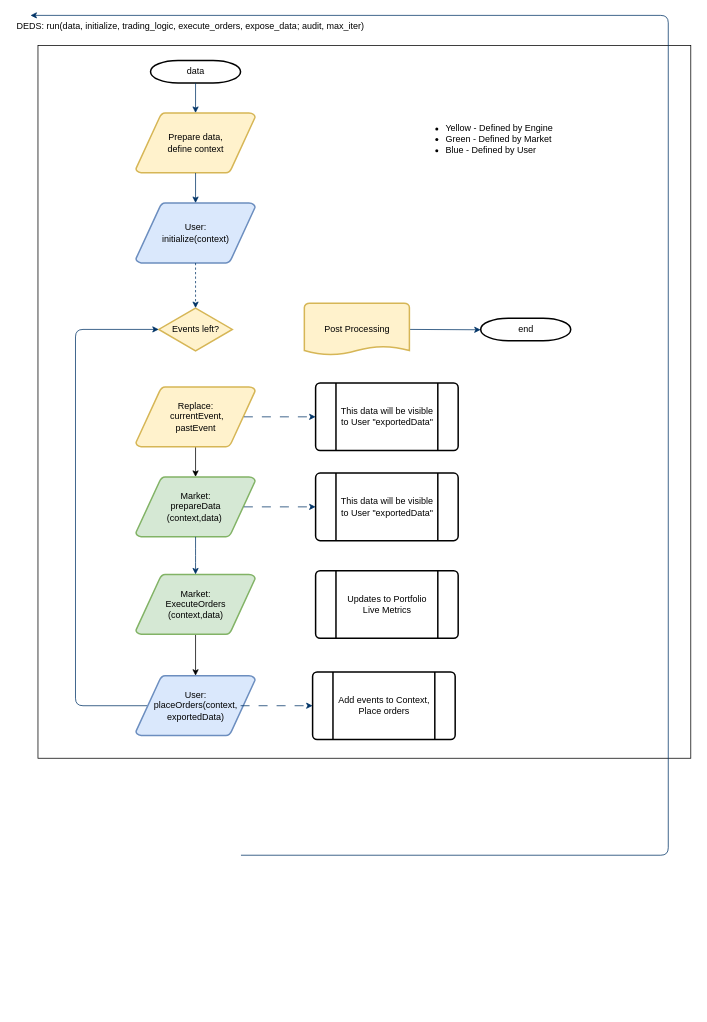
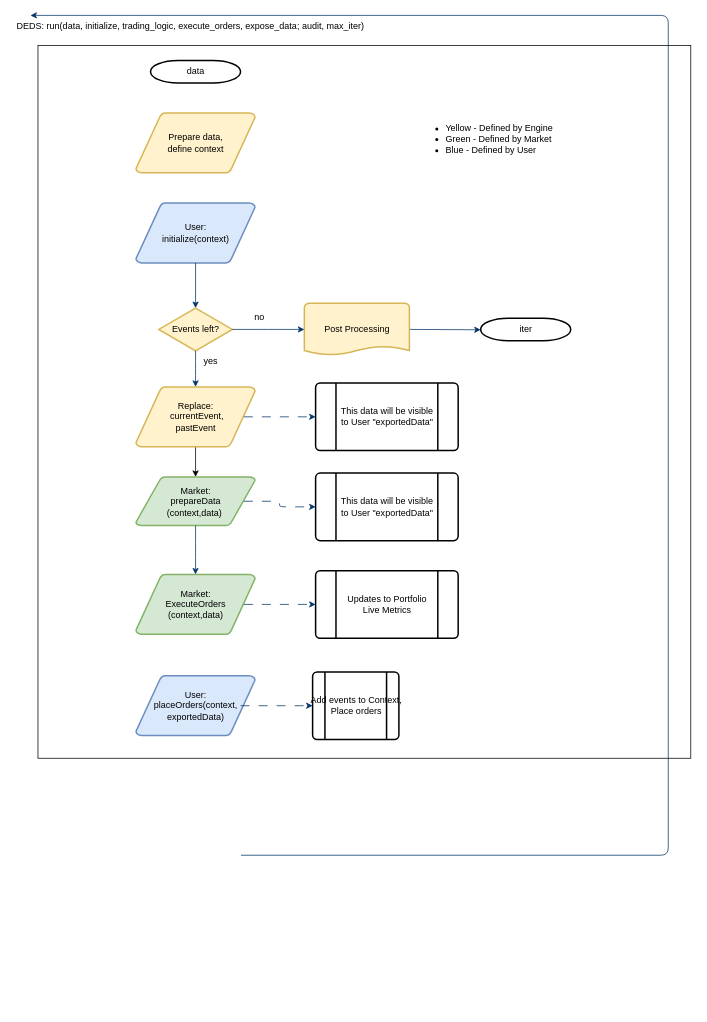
edge "data" -> "Prepare data, define context": removed
edge "Prepare data, define context" -> "User: initialize(context)": removed
edge "User: initialize(context)" -> "Events left?": style dashed -> solid
node "no": added
edge "Events left?" -> "Post Processing": added
node "end": label "end" -> "iter"
node "yes": added
edge "Events left?" -> "Replace: currentEvent, pastEvent": added
node "Market: prepareData (context,data)": size 119x60 -> 119x49
edge "User: placeOrders(context, exportedData)" -> "Events left?": removed
edge "Market: ExecuteOrders (context,data)" -> "Updates to Portfolio Live Metrics": added
edge "Market: ExecuteOrders (context,data)" -> "User: placeOrders(context, exportedData)": removed
node "Add events to Context, Place orders": size 143x68 -> 86x68
